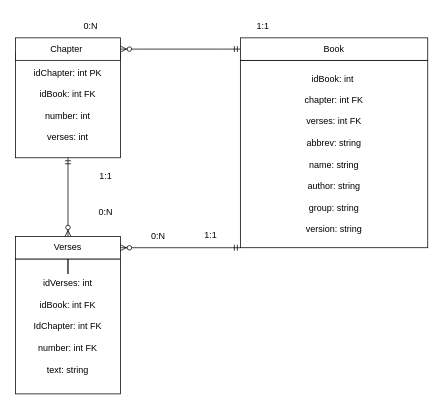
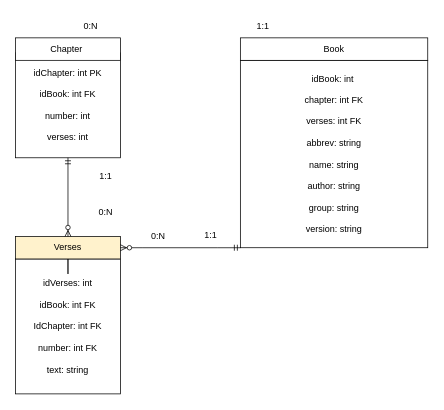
edge "Chapter" -- "Book": removed
node "Verses": fillcolor #ffffff -> #fff2cc
